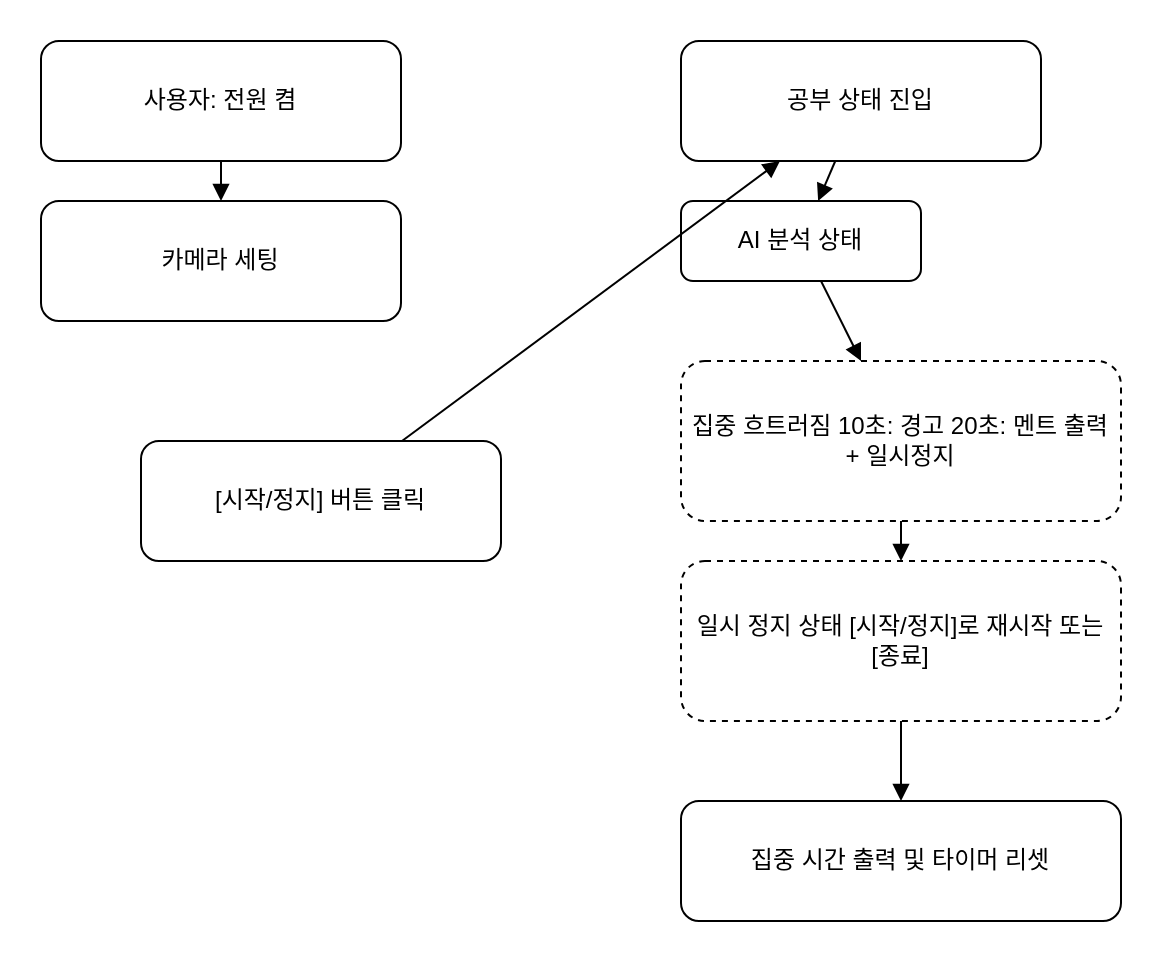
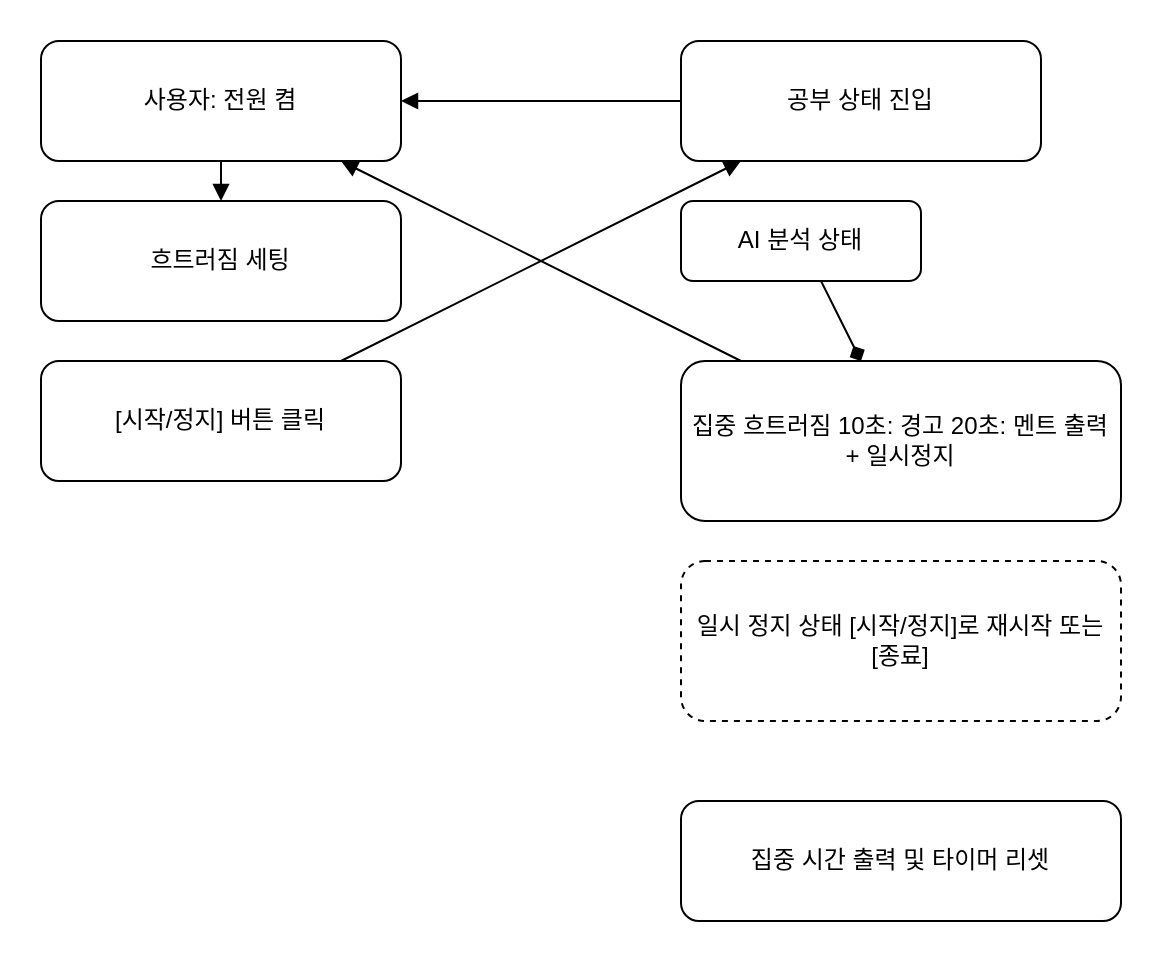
edge "공부 상태 진입" -> "AI 분석 상태": now "공부 상태 진입" -> "사용자: 전원 켬"
node "카메라 세팅": label "카메라 세팅" -> "흐트러짐 세팅"
edge "AI 분석 상태" -> "집중 흐트러짐 10초: 경고 20초: 멘트 출력 + 일시정지": arrowhead block -> diamond
node "집중 흐트러짐 10초: 경고 20초: 멘트 출력 + 일시정지": style dashed -> solid
node "[시작/정지] 버튼 클릭": moved (321, 501) -> (221, 421)
edge "집중 흐트러짐 10초: 경고 20초: 멘트 출력 + 일시정지" -> "일시 정지 상태 [시작/정지]로 재시작 또는 [종료]": now "집중 흐트러짐 10초: 경고 20초: 멘트 출력 + 일시정지" -> "사용자: 전원 켬"
edge "일시 정지 상태 [시작/정지]로 재시작 또는 [종료]" -> "집중 시간 출력 및 타이머 리셋": removed
